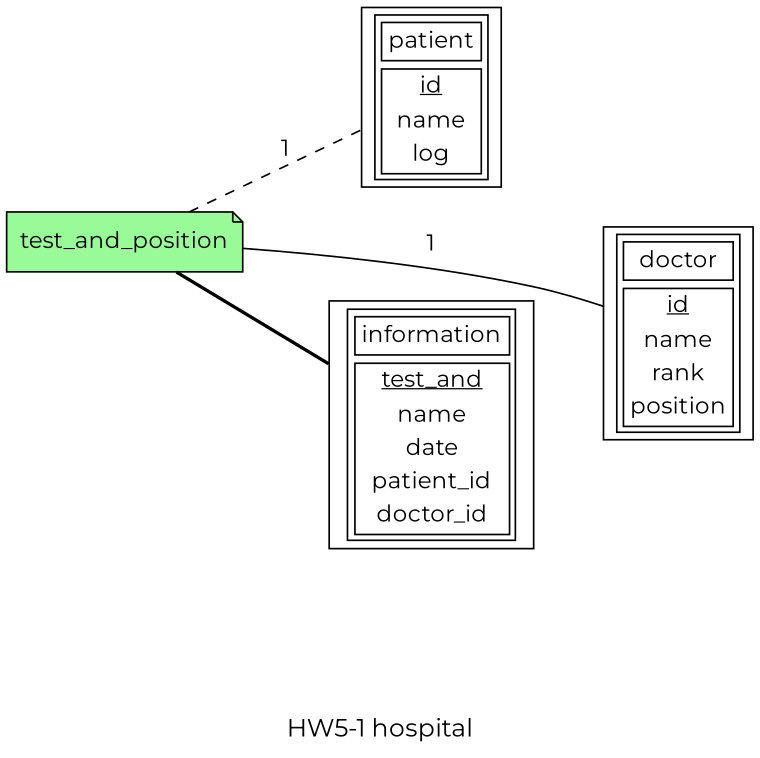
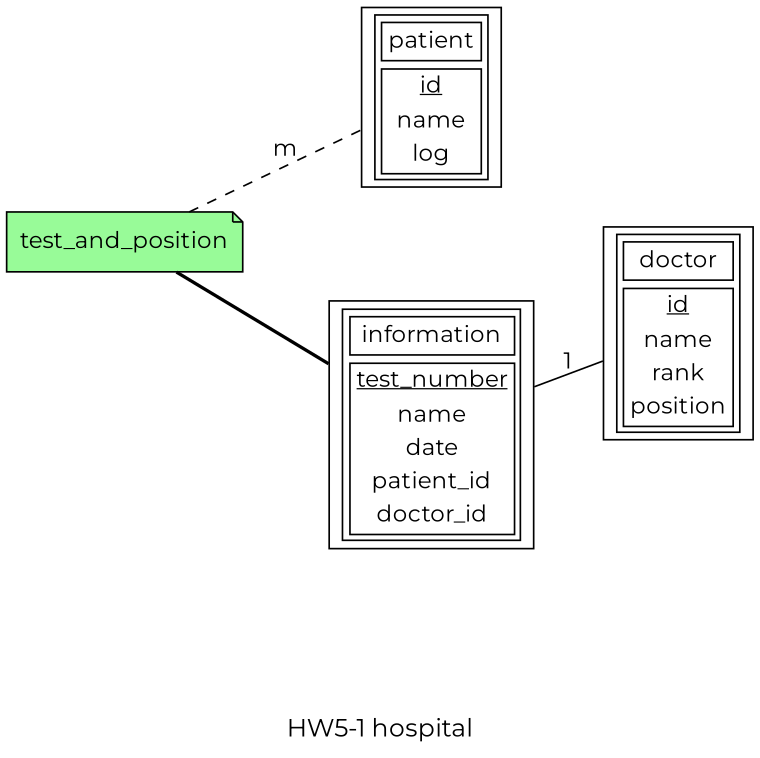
edge "patient" -- "test_and_position": label "1" -> "m"
edge "test_and_position" -- "doctor": now "information" -- "doctor"
node "information": text "test_and" -> "test_number"
